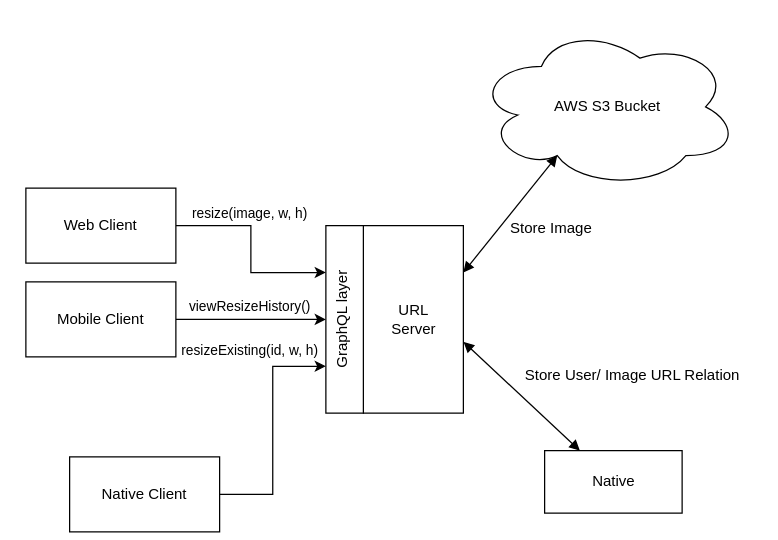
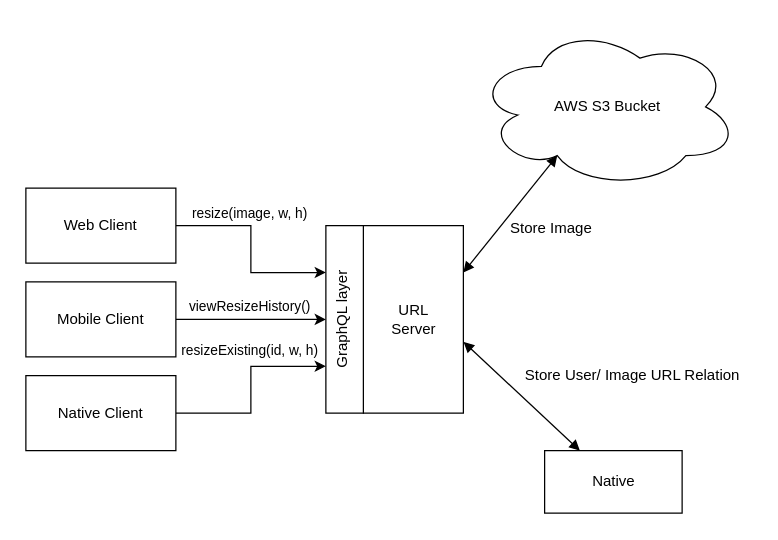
node "Native Client": moved (144, 494) -> (101, 413)
